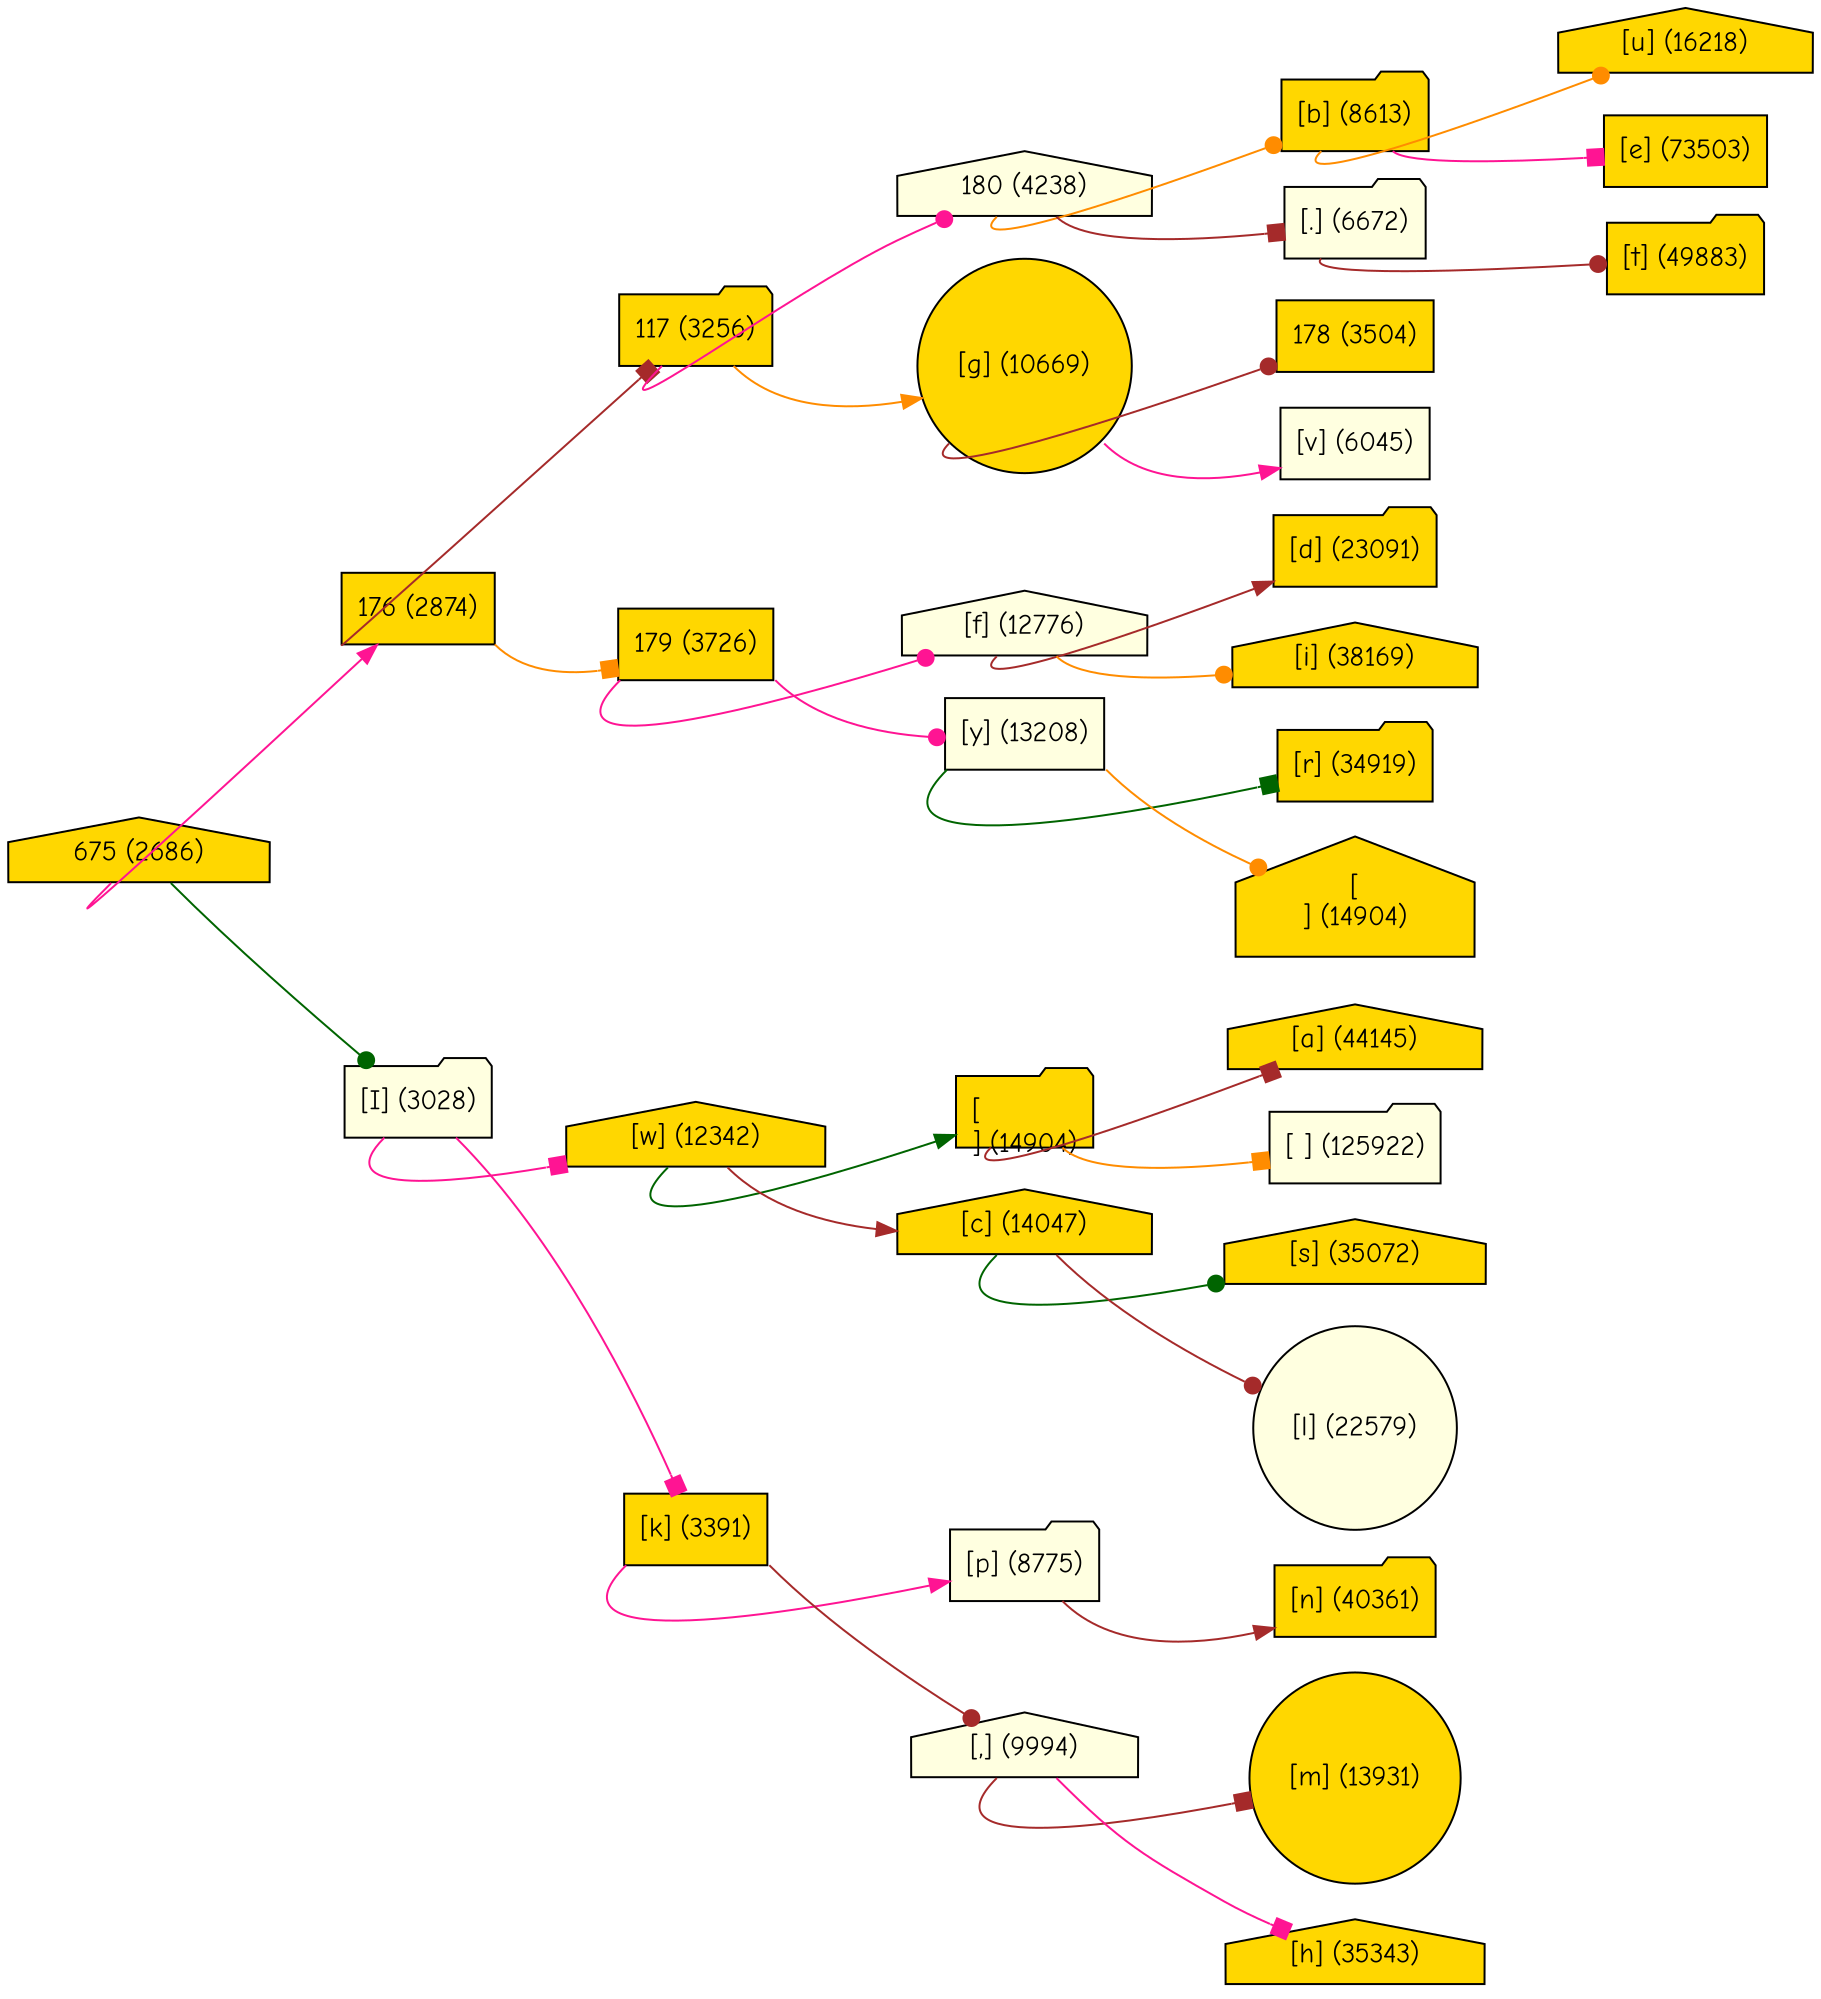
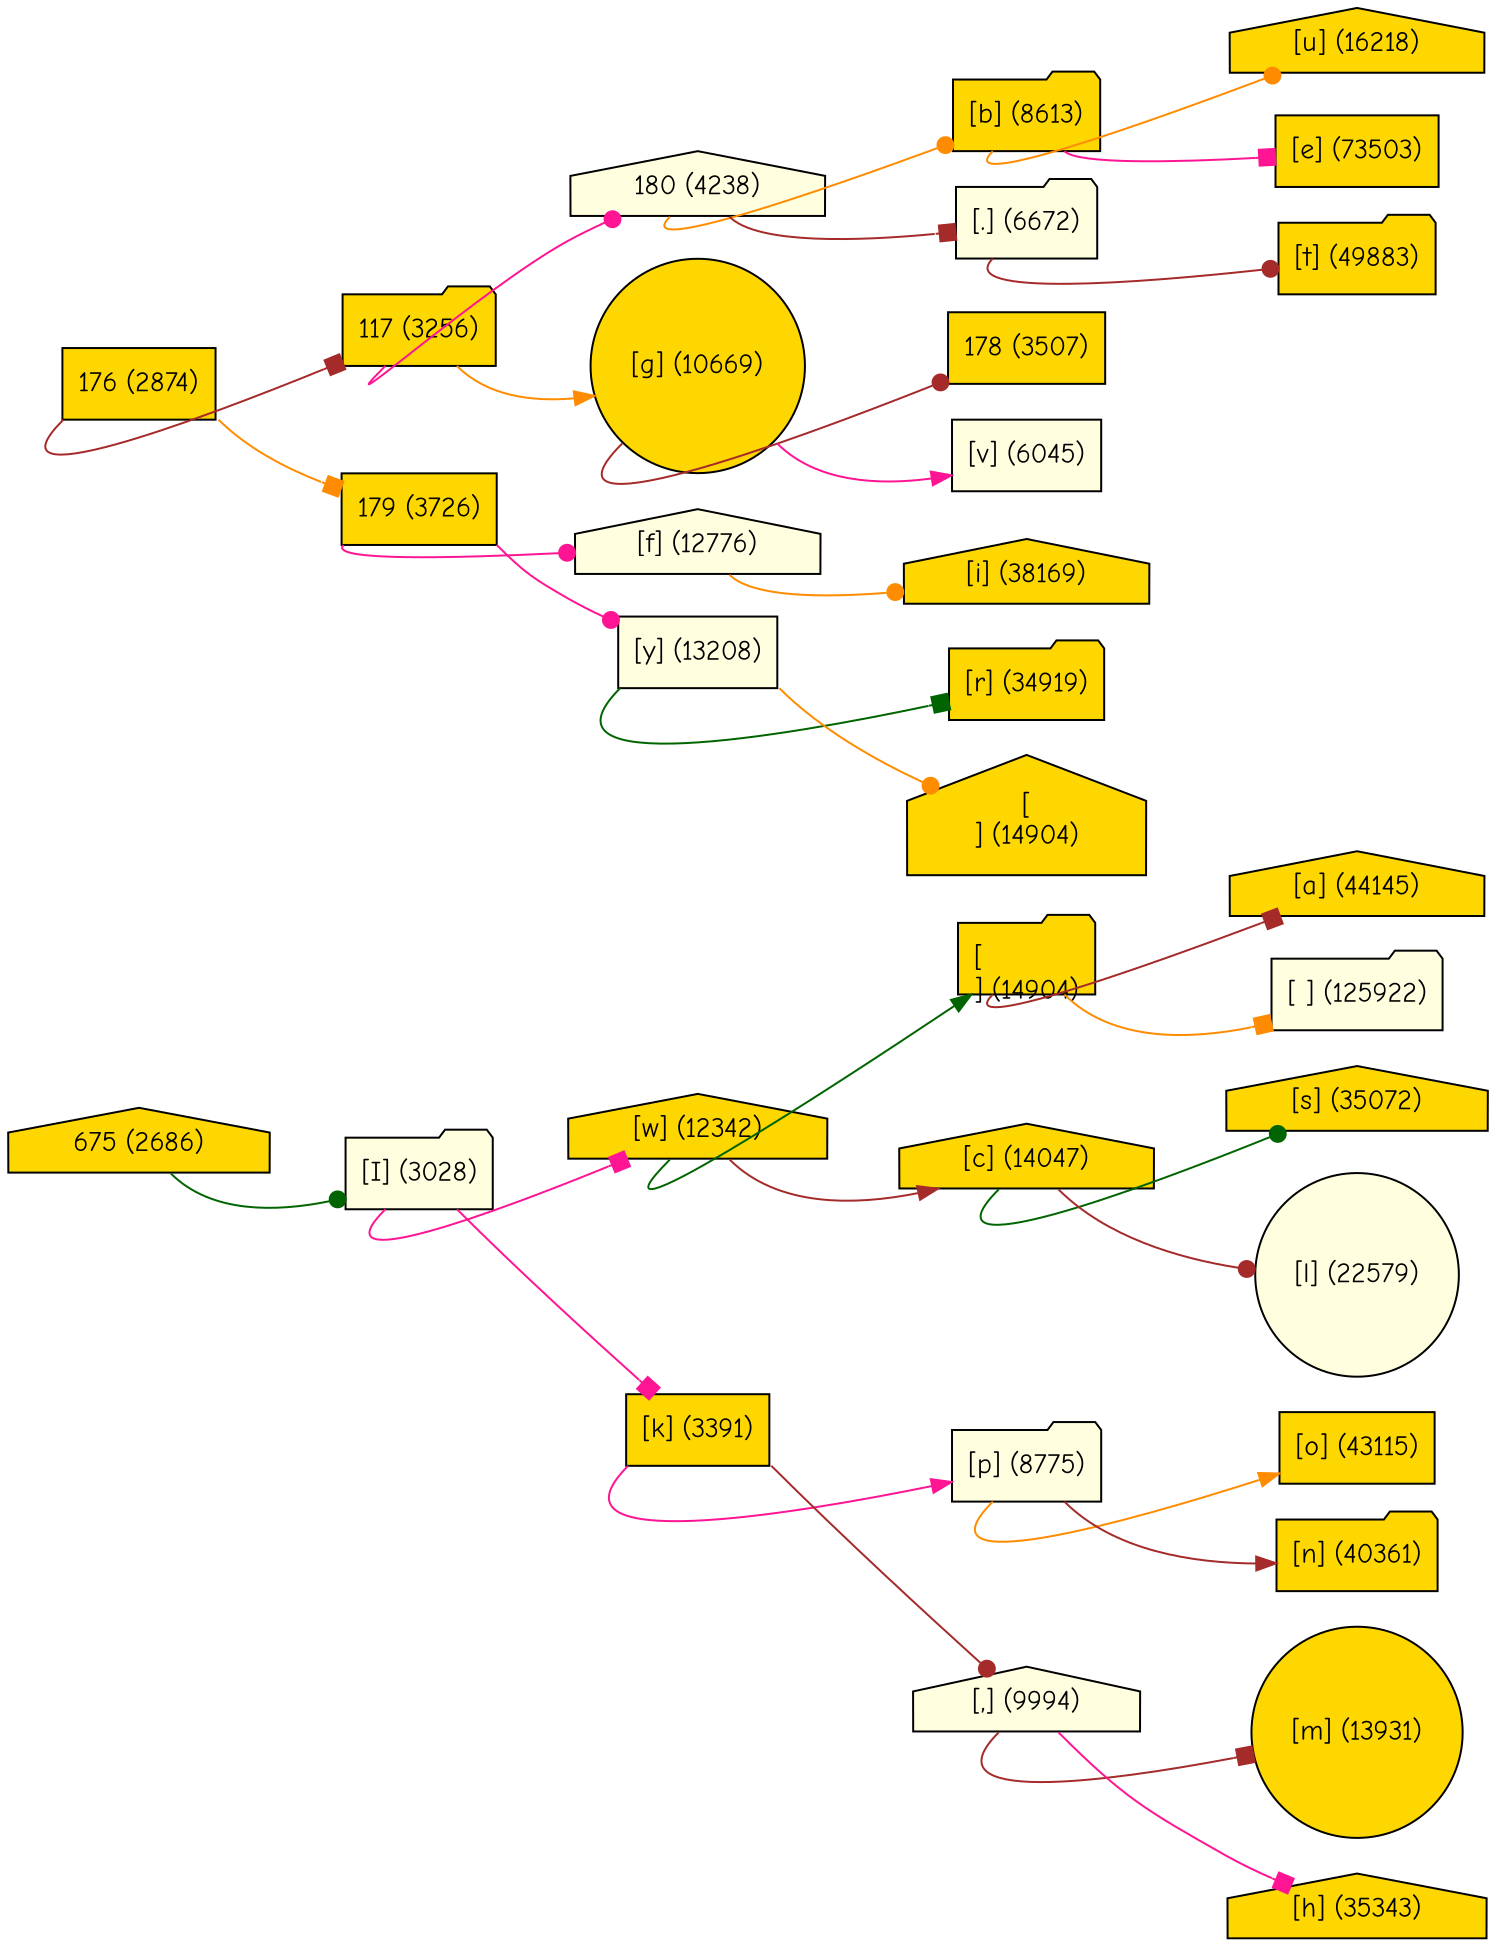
node "178 (3504)": label "178 (3504)" -> "178 (3507)"
node "[d] (23091)": removed
edge "675 (2686)" -> "176 (2874)": removed
node "[o] (43115)": added
